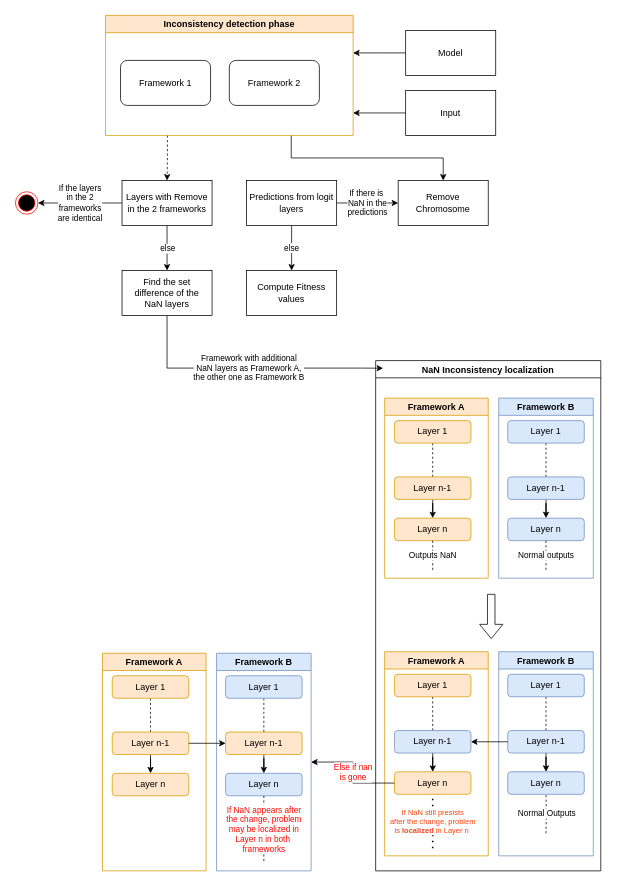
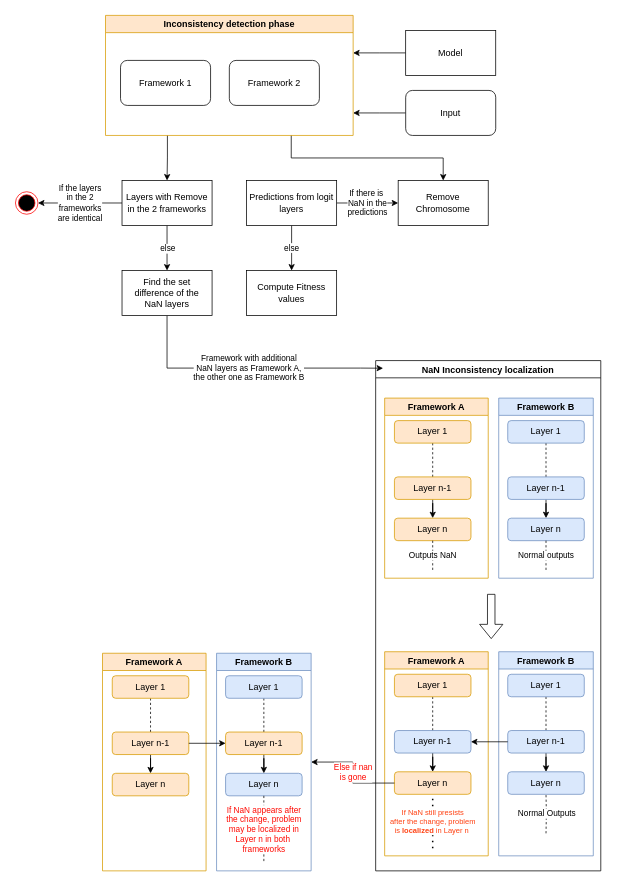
node "Input": shape rectangle -> rounded rectangle
edge "Inconsistency detection phase" -> "Layers with Remove in the 2 frameworks": style dashed -> solid
